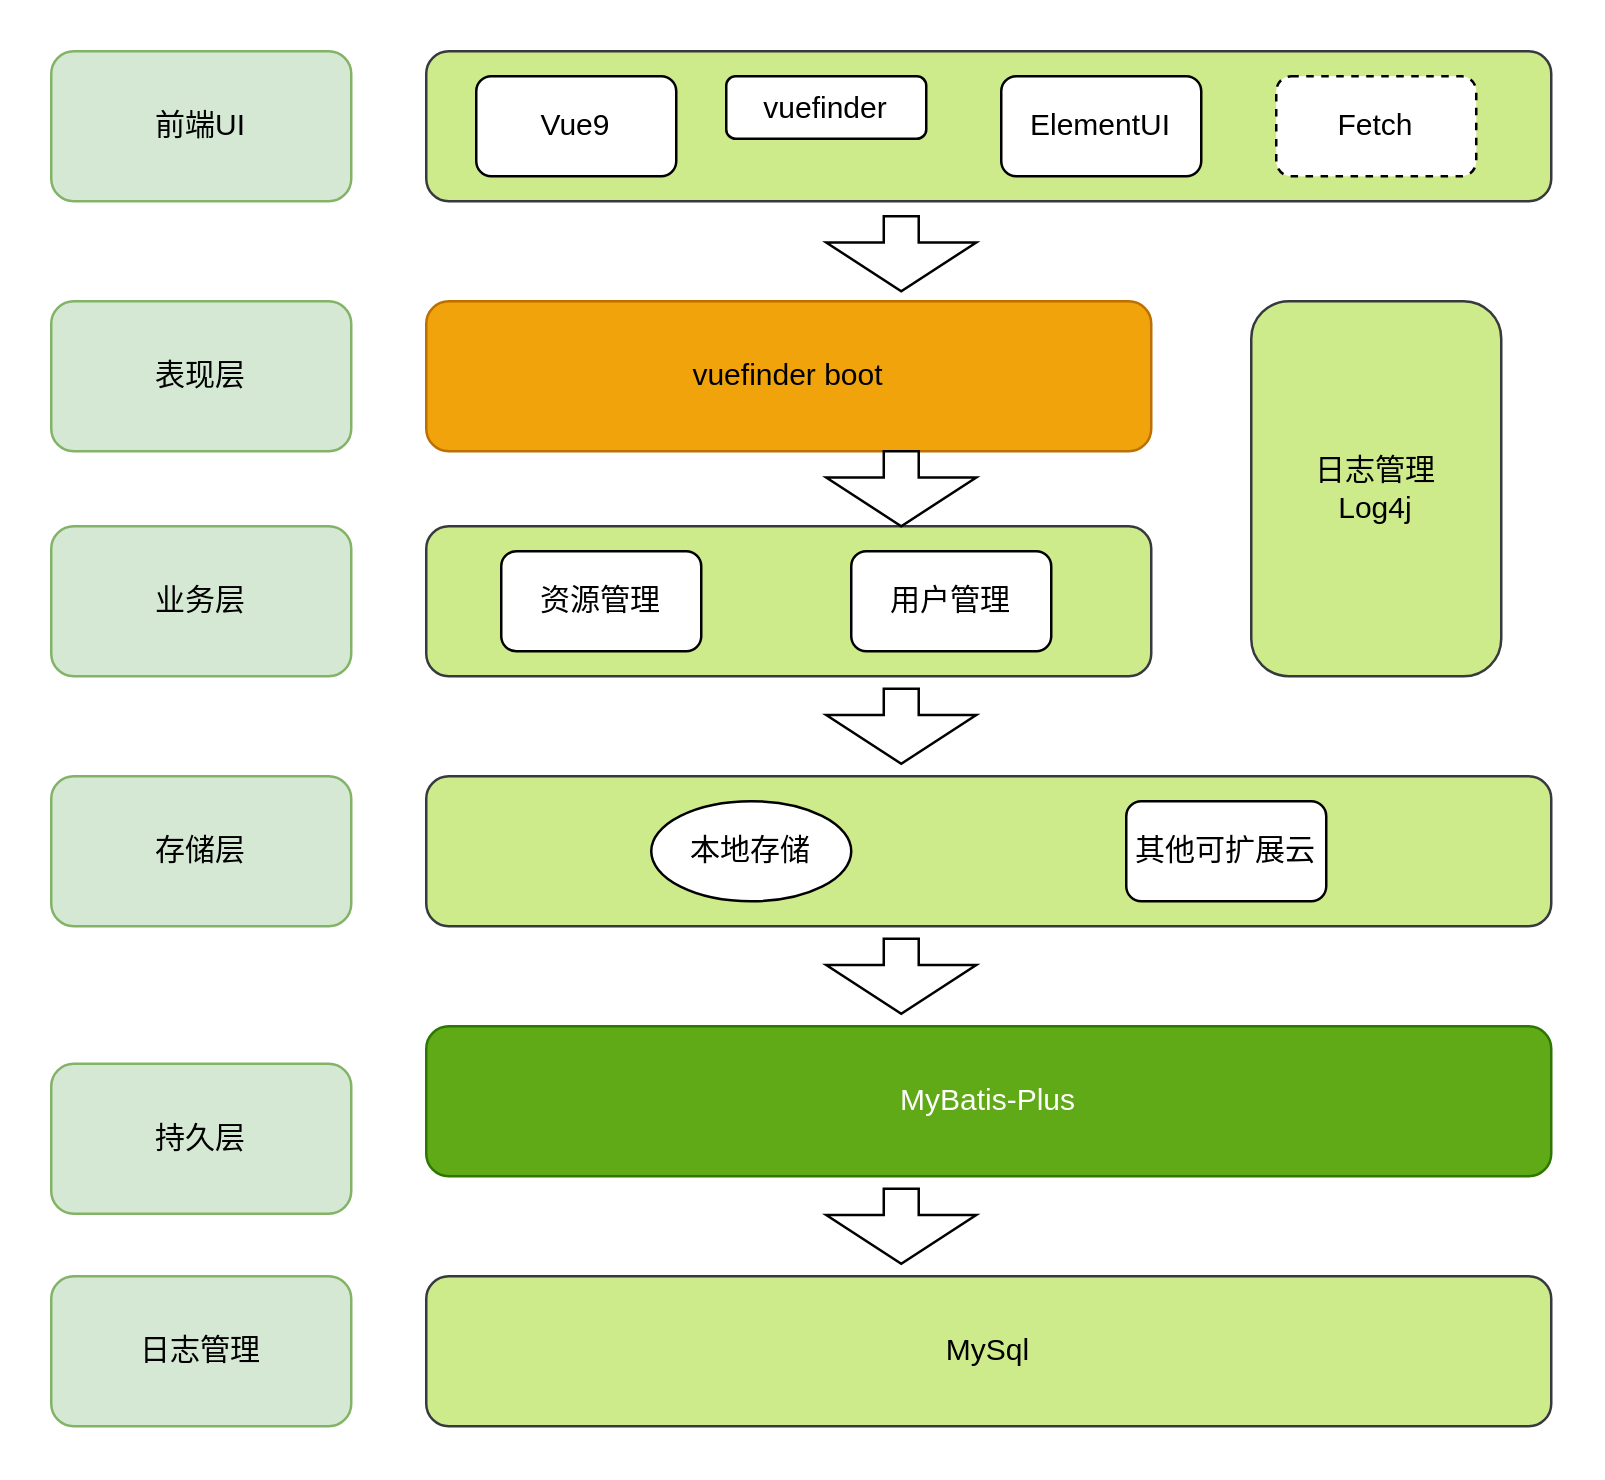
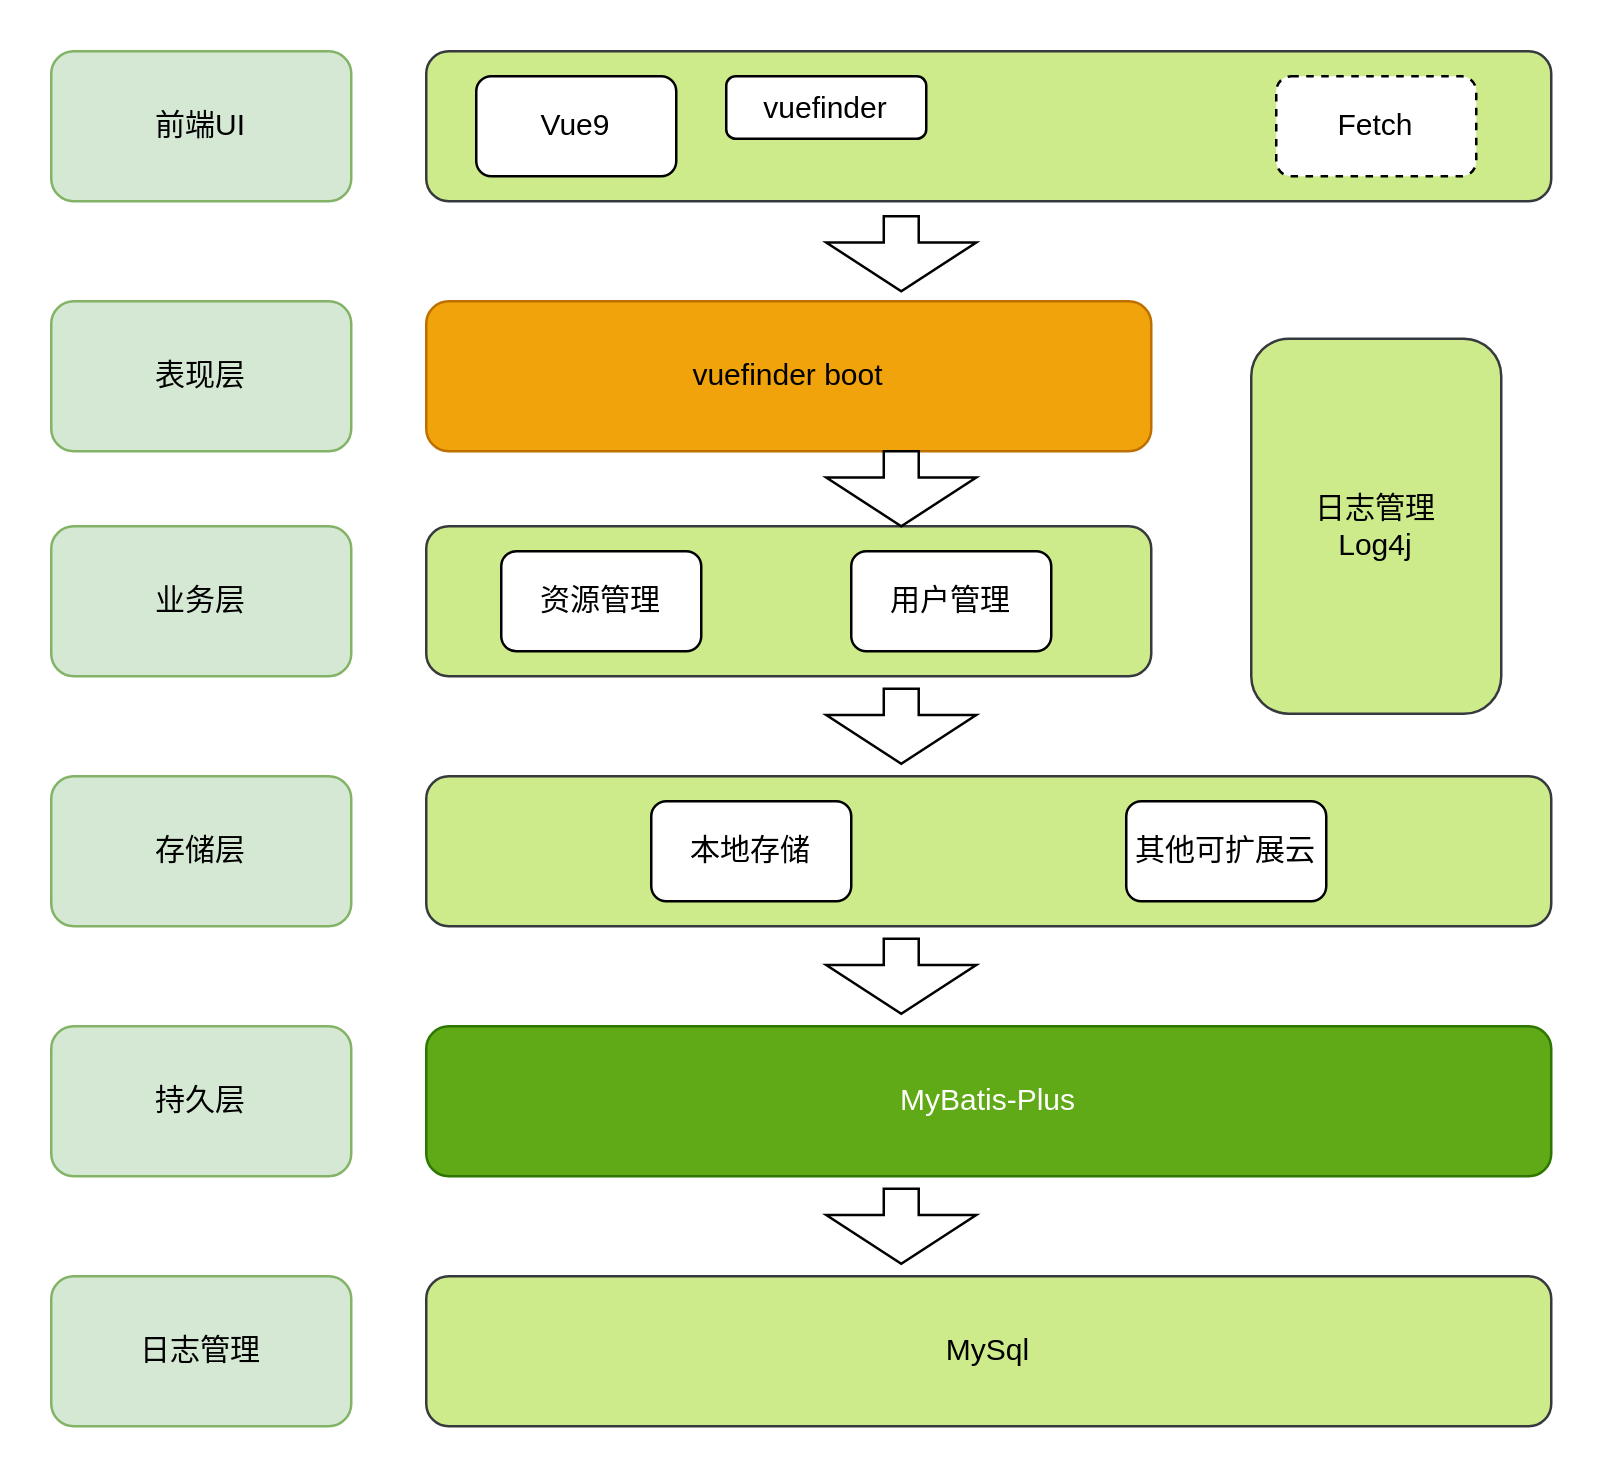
node "ElementUI": removed
node "日志管理 Log4j": moved (1376, 489) -> (1376, 526)
node "本地存储": shape ellipse -> rounded rectangle
node "持久层": moved (201, 1139) -> (201, 1101)
